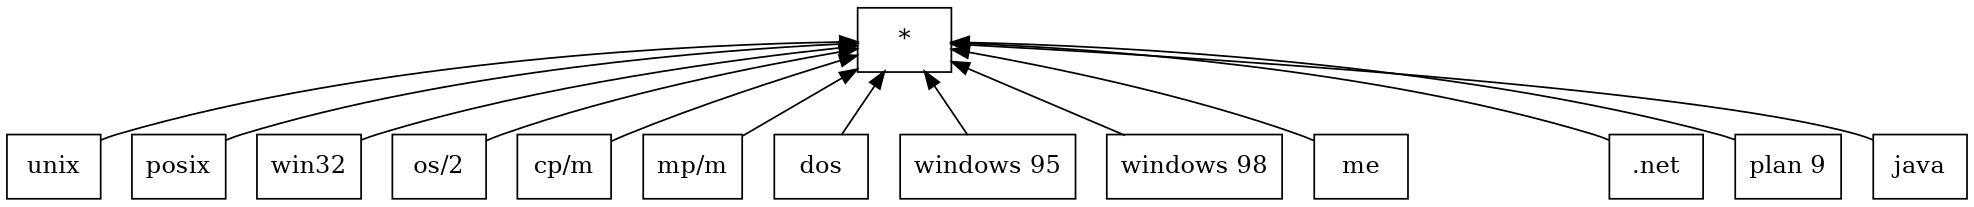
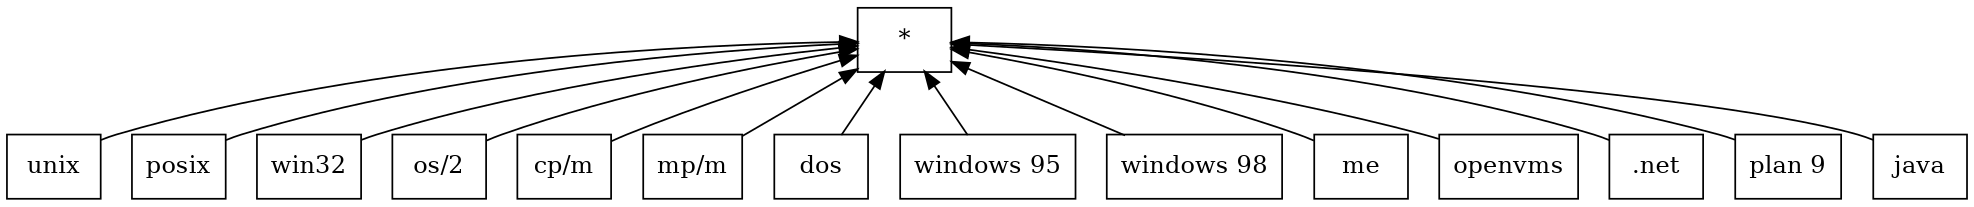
node "openvms": added
